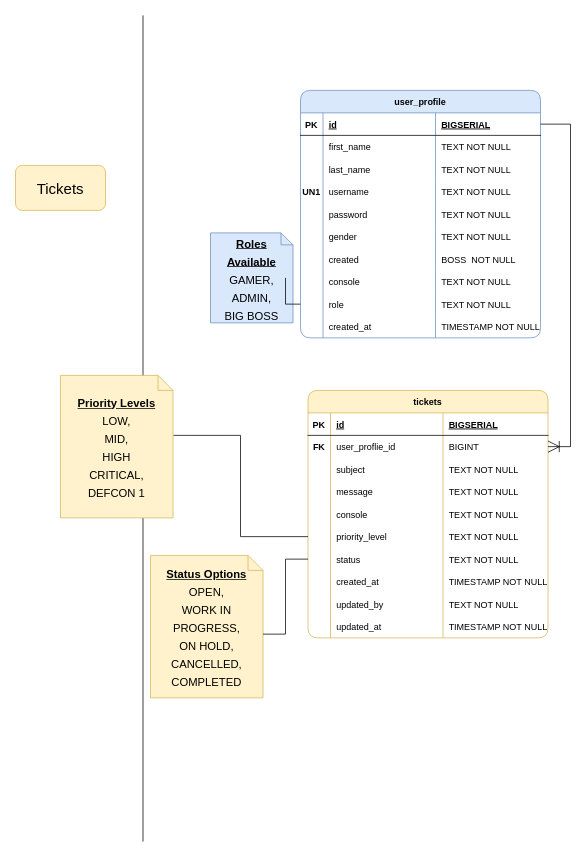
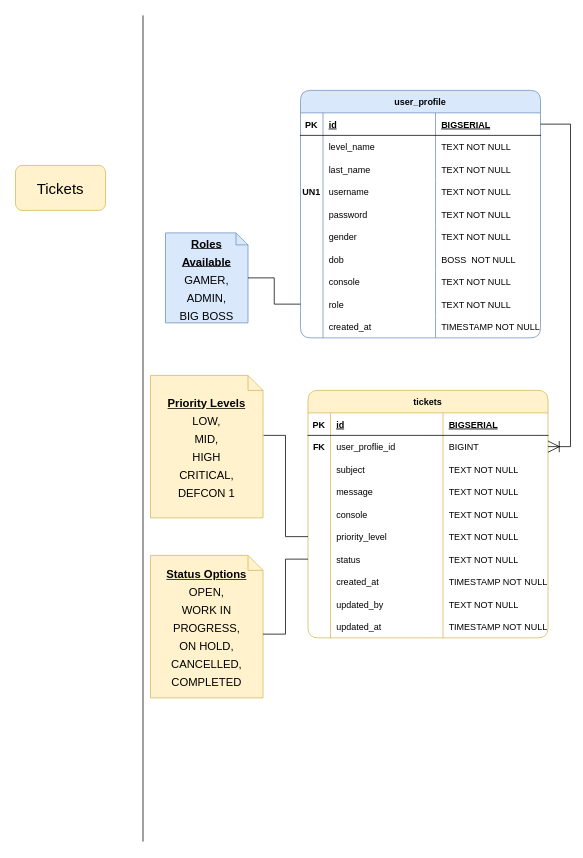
node "first_name": label "first_name" -> "level_name"
node "created": label "created" -> "dob"
node "Roles Available GAMER, ADMIN, BIG BOSS": moved (252, 278) -> (207, 278)
node "Priority Levels LOW, MID, HIGH CRITICAL, DEFCON 1": moved (117, 447) -> (207, 447)
